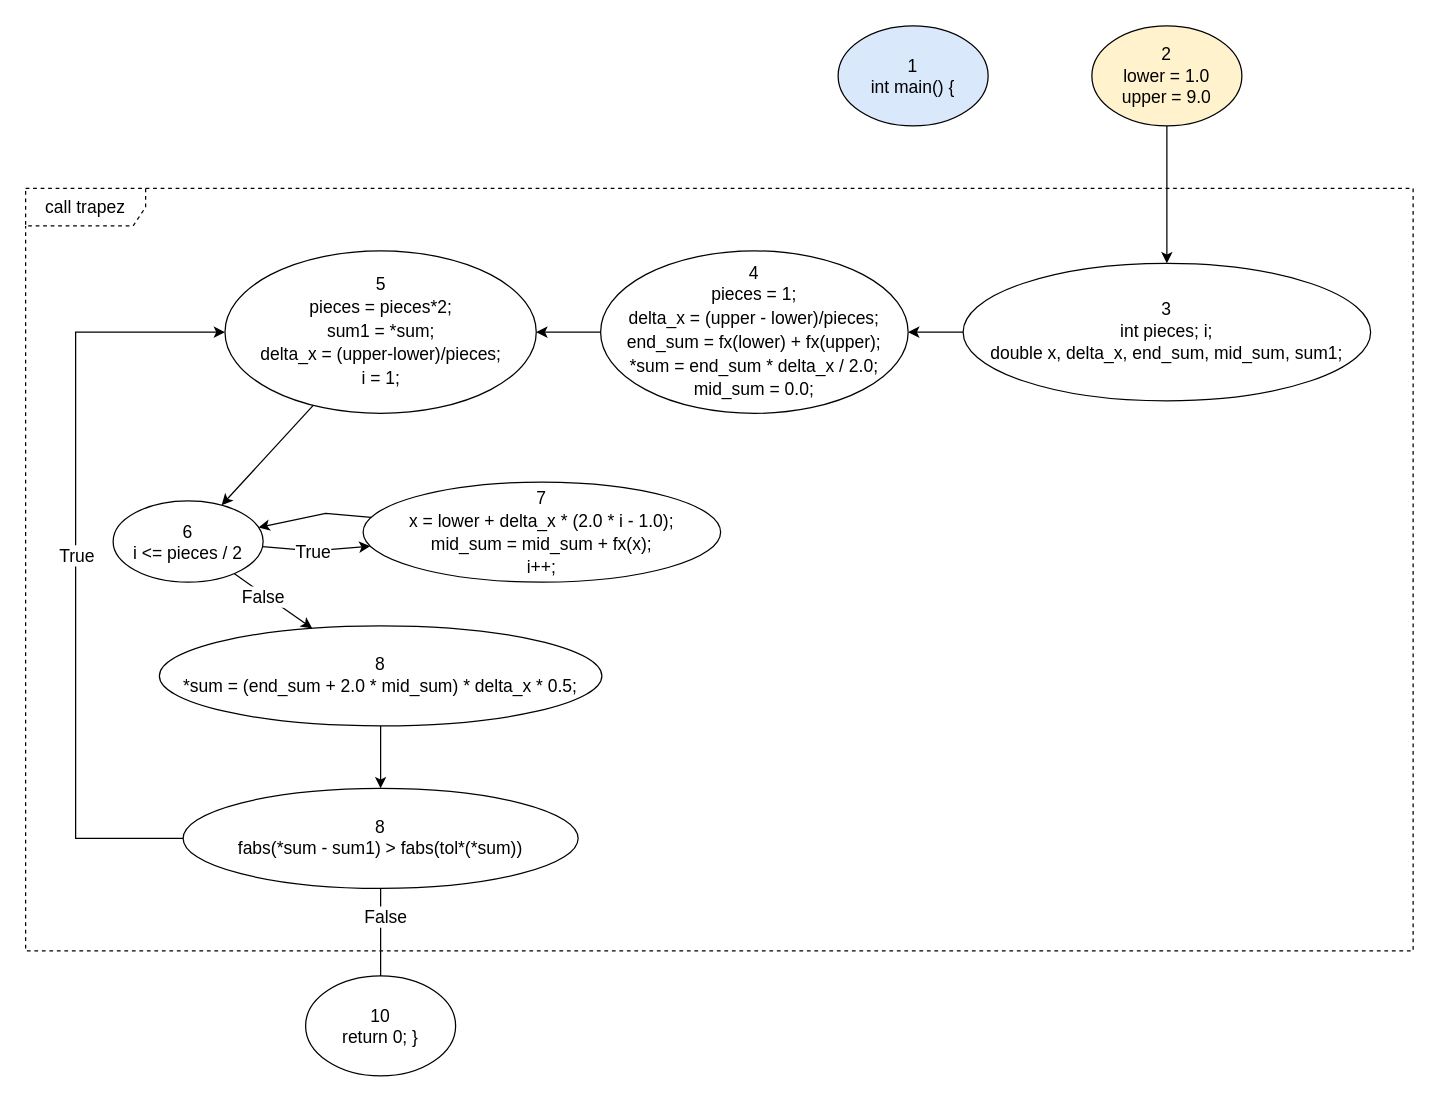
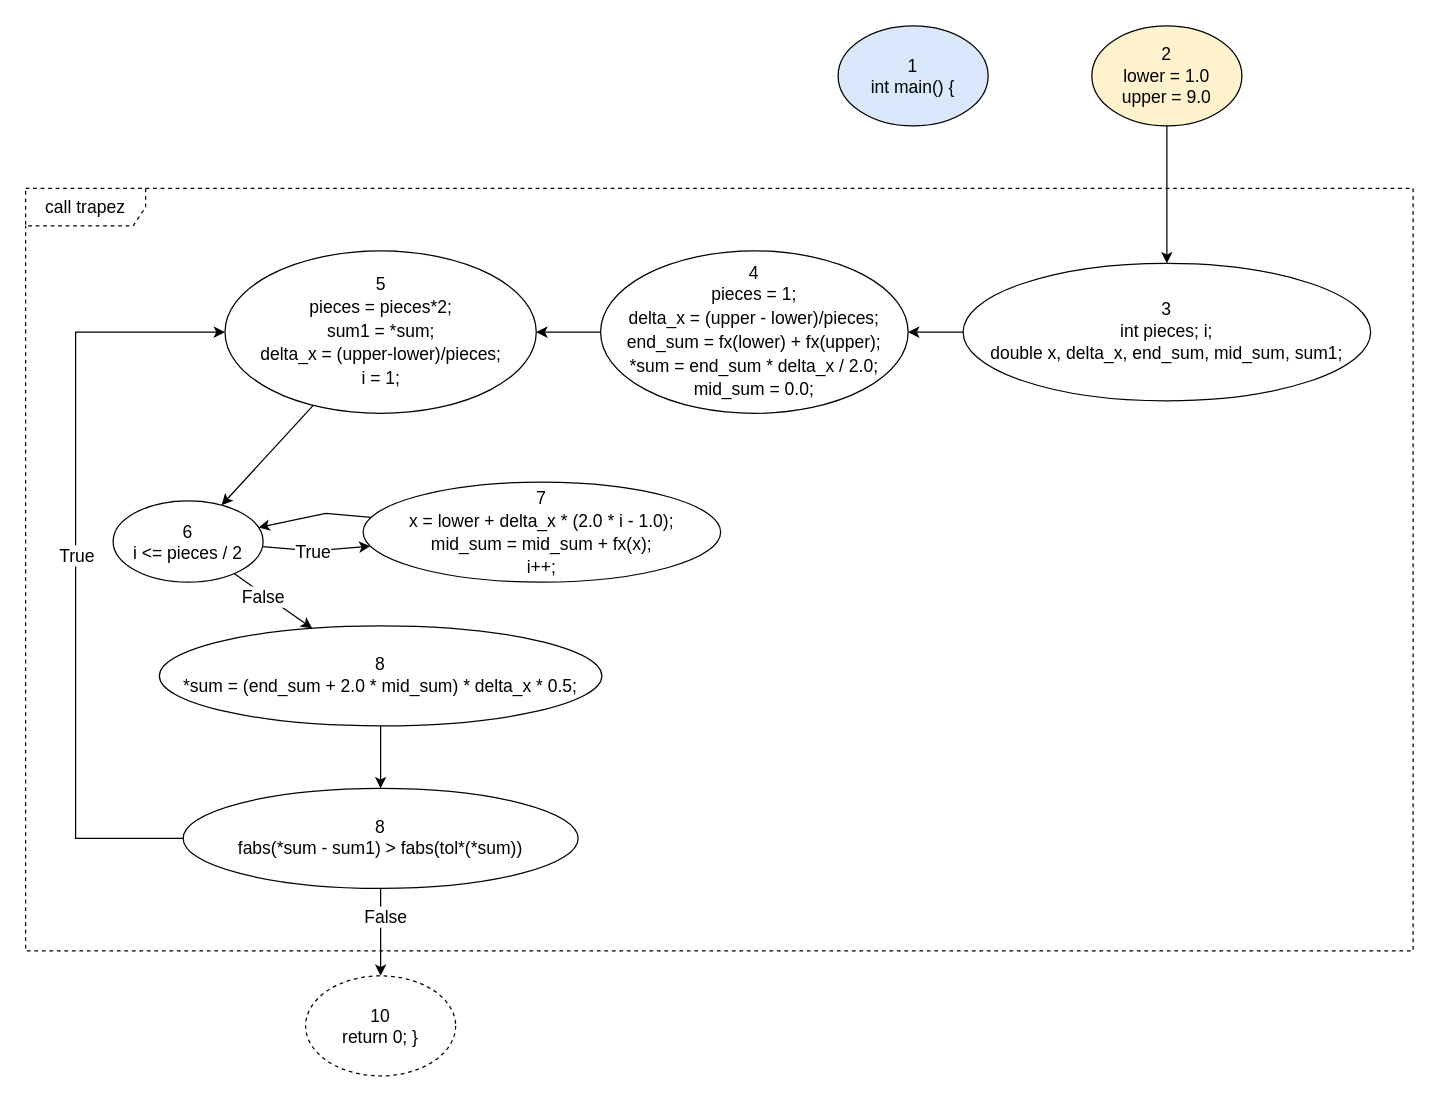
edge "8 fabs(*sum - sum1) > fabs(tol*(*sum))" -- "10return 0; }": arrowhead none -> classic
node "10return 0; }": style solid -> dashed
